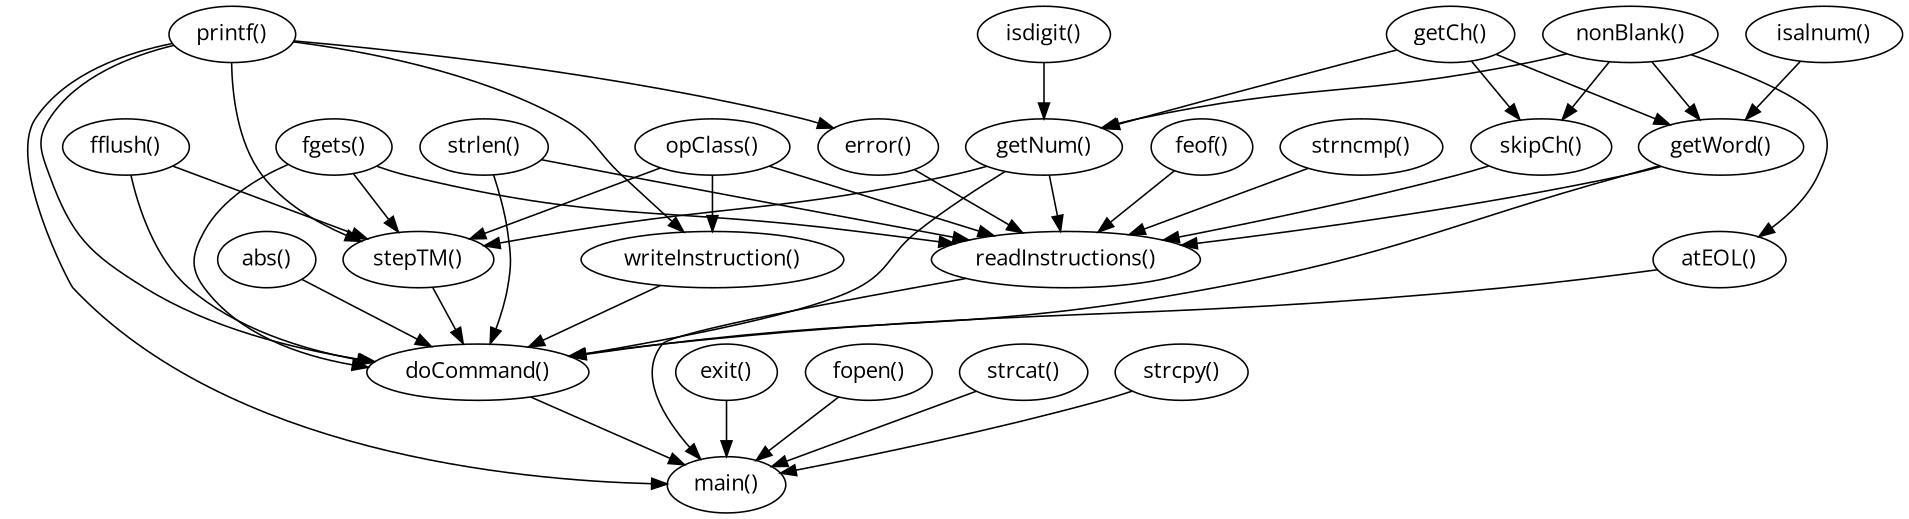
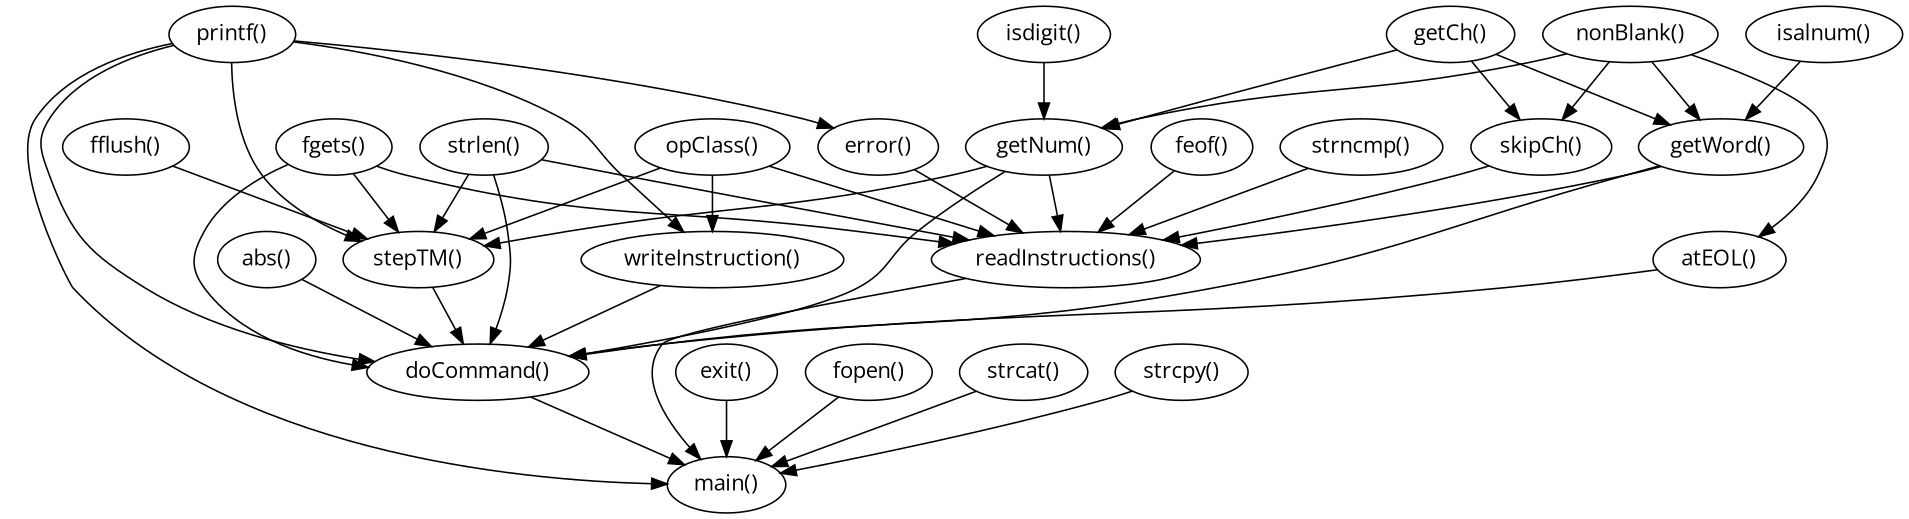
edge "strlen()" -> "stepTM()": added
edge "fflush()" -> "doCommand()": removed
